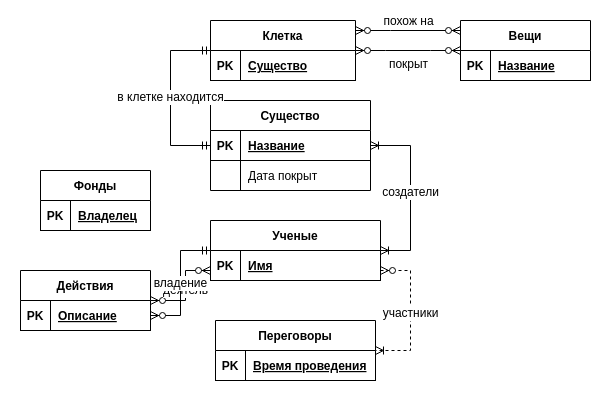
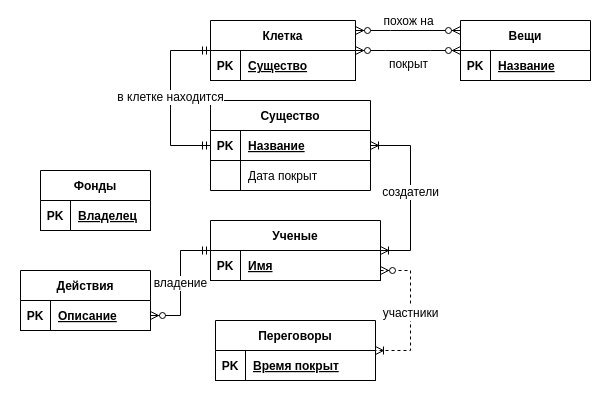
edge "Ученые" -- "Действия": removed, label "деятель"
node "Время проведения": label "Время проведения" -> "Время покрыт"
